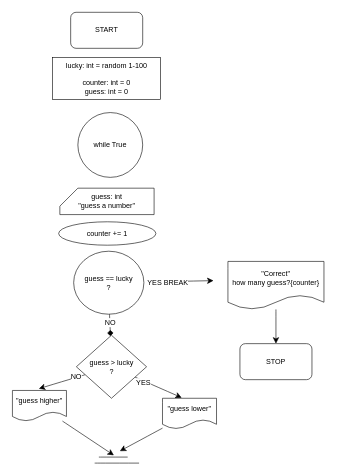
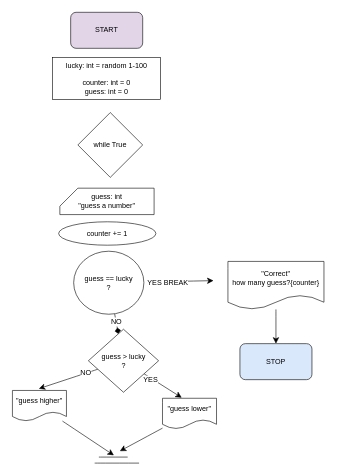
node "START": fillcolor #ffffff -> #e1d5e7
node "while True": shape ellipse -> diamond
node "STOP": fillcolor #ffffff -> #dae8fc
node "guess > lucky ?": moved (111, 367) -> (123, 361)
